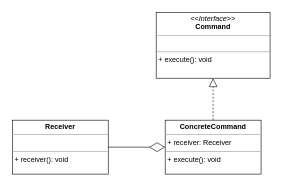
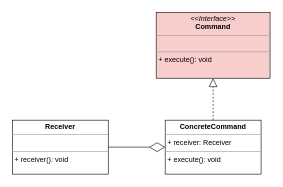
node "<<Interface>> Command + execute(): void": fillcolor #ffffff -> #f8cecc
